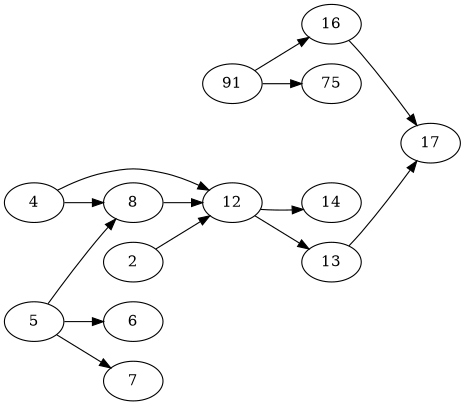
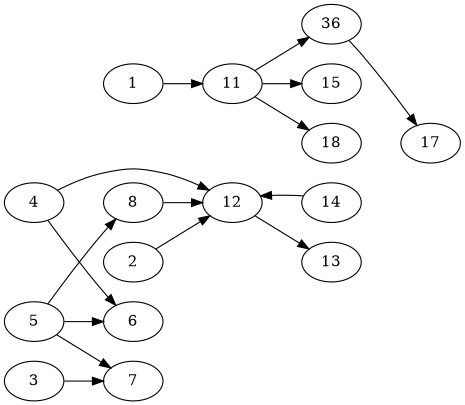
node "16": label "16" -> "36"
node "1": added
node "91": label "91" -> "11"
node "75": label "75" -> "15"
node "18": added
edge "4" -> "8": now "4" -> "6"
edge "13" -> "17": removed
edge "12" -> "14": reversed
node "3": added
